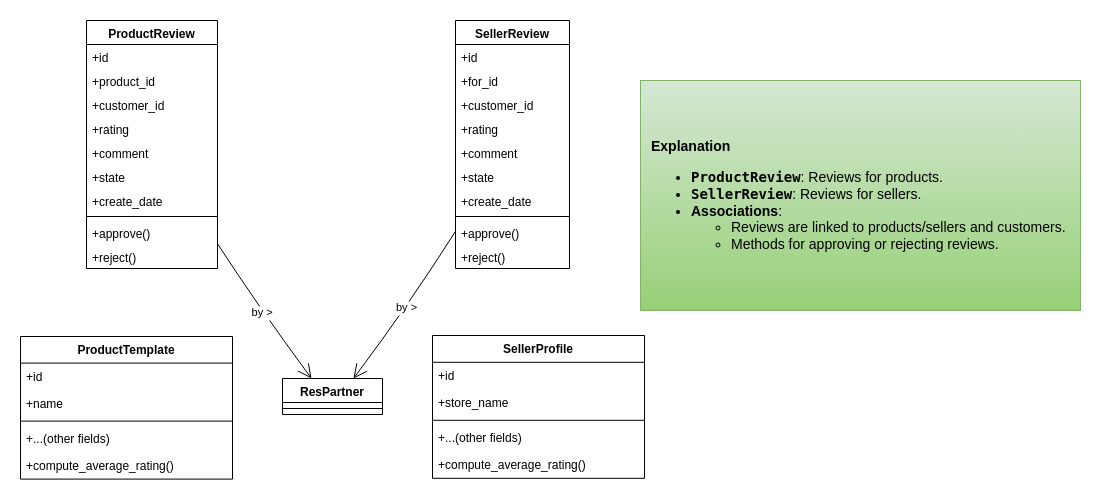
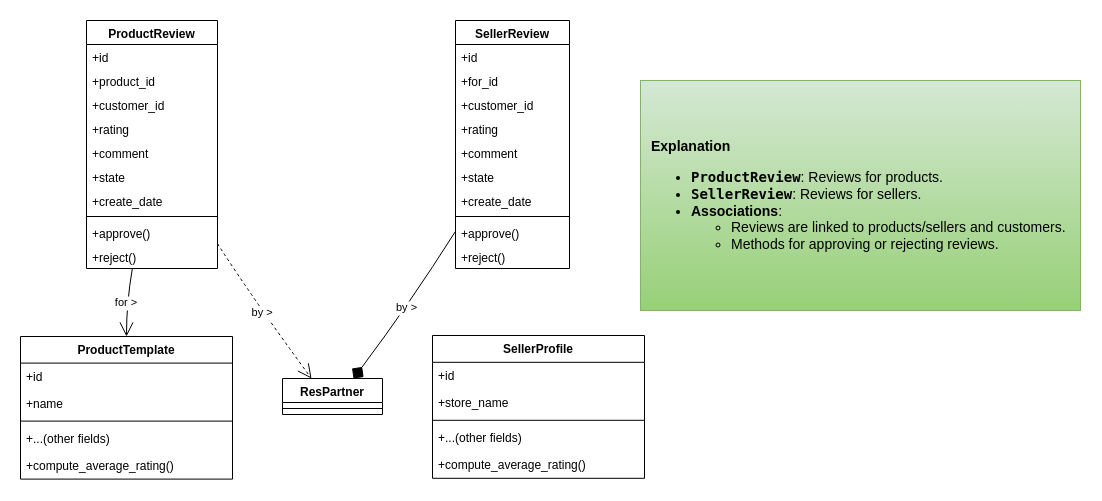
edge "ProductReview" -> "ProductTemplate": added, label "for >"
edge "ProductReview" -> "ResPartner": style solid -> dashed
edge "SellerReview" -> "ResPartner": arrowhead open -> diamond
